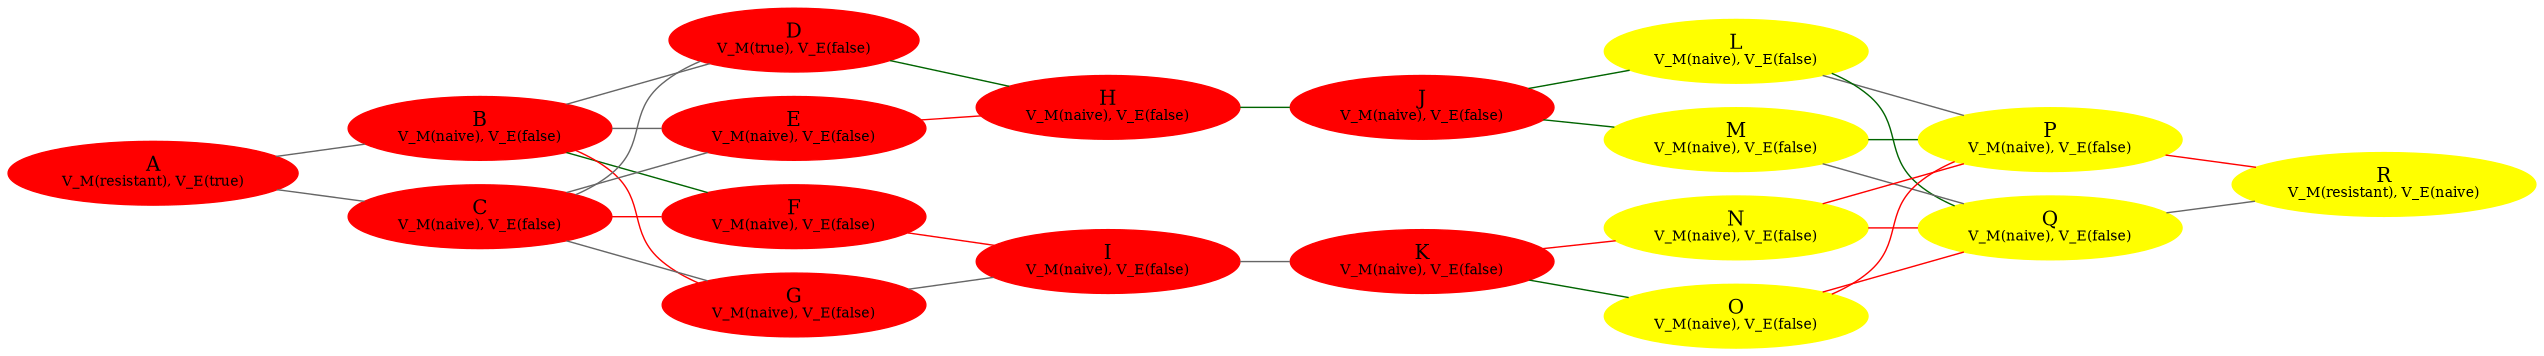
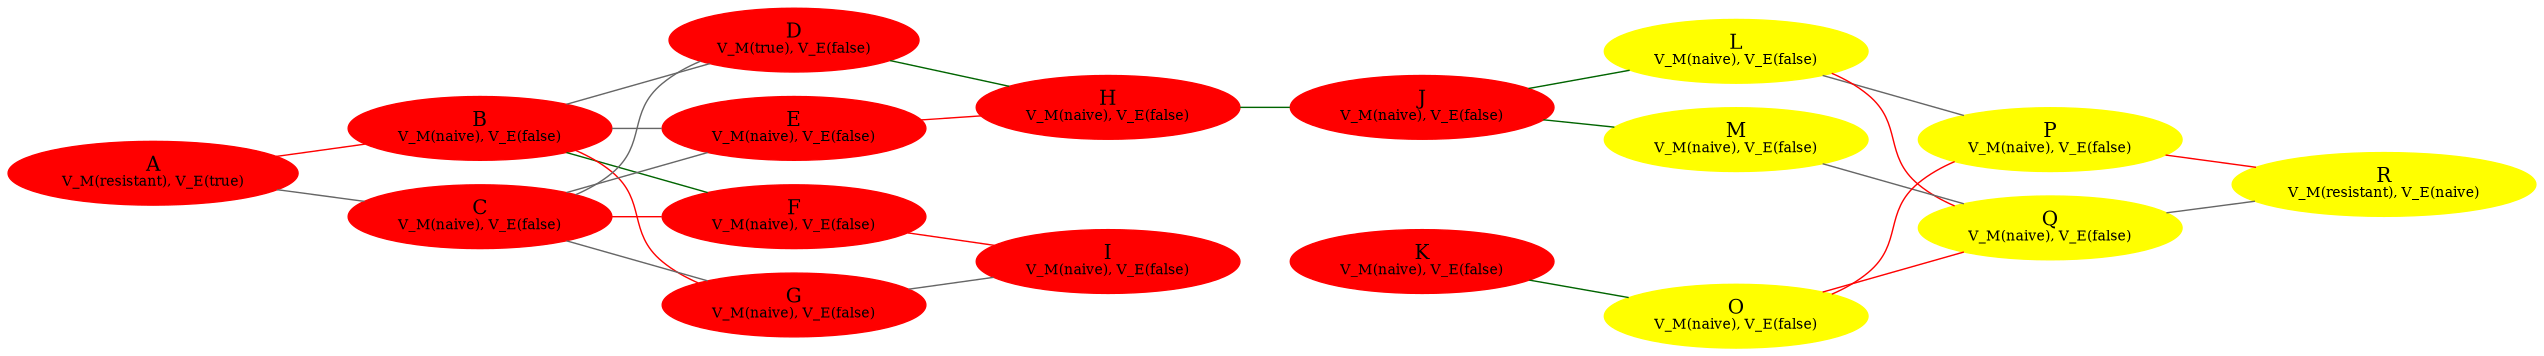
edge "L" -- "Q": color darkgreen -> red
edge "M" -- "P": removed
edge "B" -- "A": color gray40 -> red
node "N": removed
edge "I" -- "K": removed
